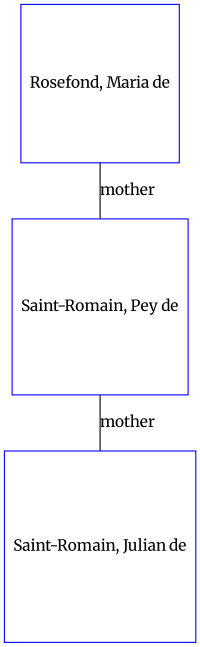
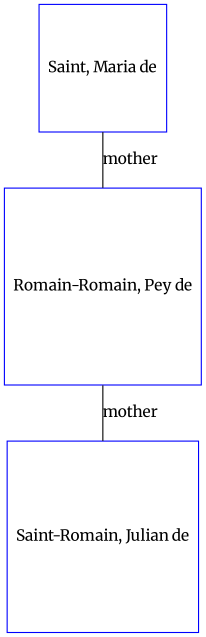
node "Rosefond, Maria de": label "Rosefond, Maria de" -> "Saint, Maria de"
node "Saint-Romain, Pey de": label "Saint-Romain, Pey de" -> "Romain-Romain, Pey de"
